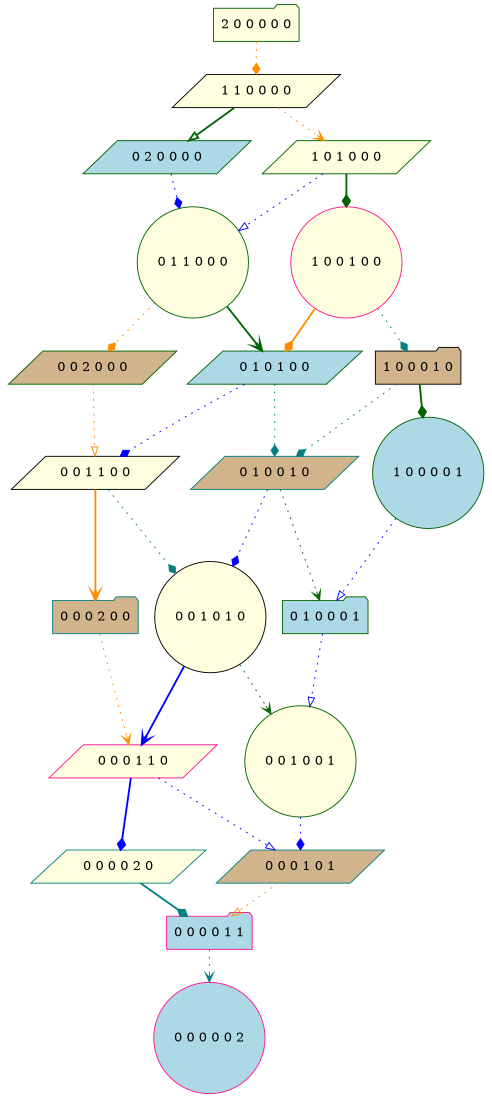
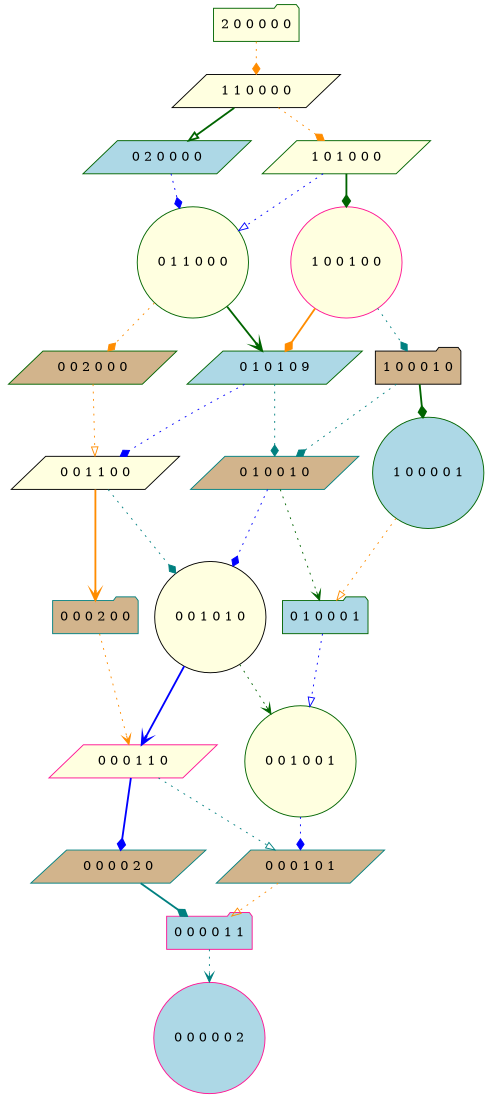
edge "1 1 0 0 0 0" -> "1 0 1 0 0 0": arrowhead vee -> diamond
node "0 1 0 1 0 0": label "0 1 0 1 0 0" -> "0 1 0 1 0 9"
edge "1 0 0 0 0 1" -> "0 1 0 0 0 1": color blue -> darkorange
edge "0 0 0 1 1 0" -> "0 0 0 1 0 1": color blue -> teal
node "0 0 0 0 2 0": fillcolor lightyellow -> tan
